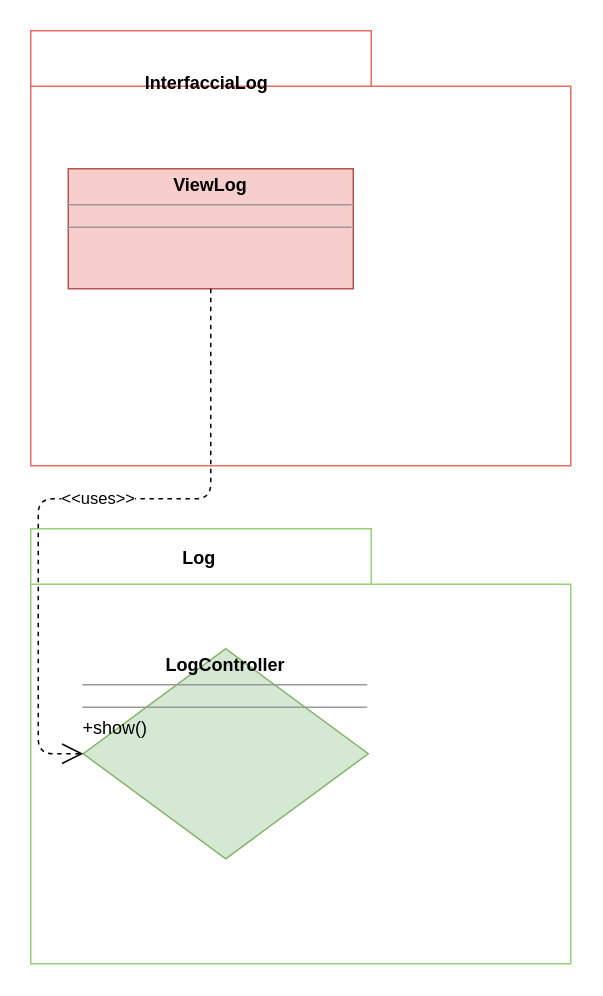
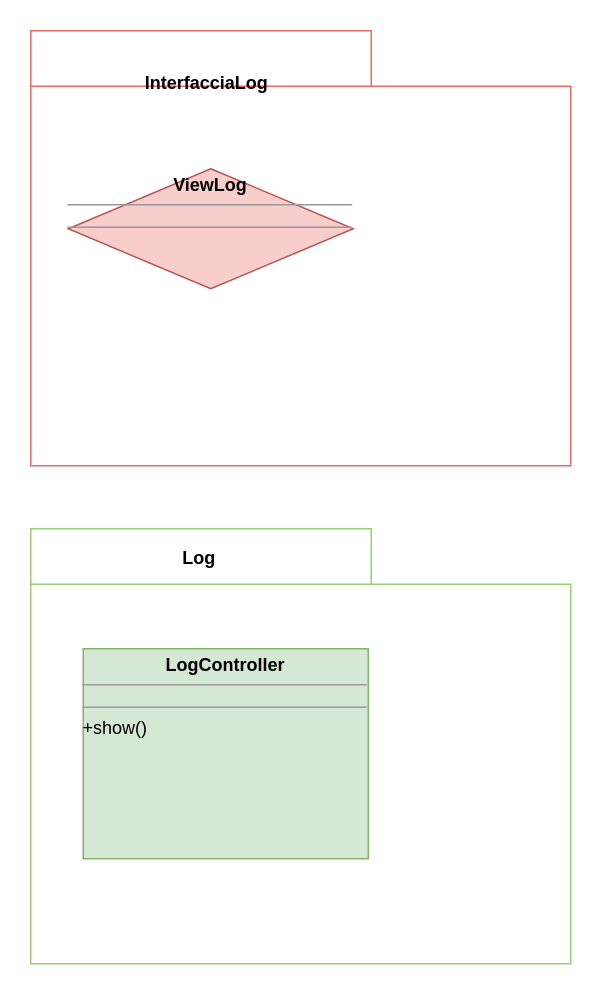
node "ViewLog": shape rectangle -> diamond
edge "ViewLog" -> "LogController +show()": removed, label "<<uses>>"
node "LogController +show()": shape diamond -> rectangle
